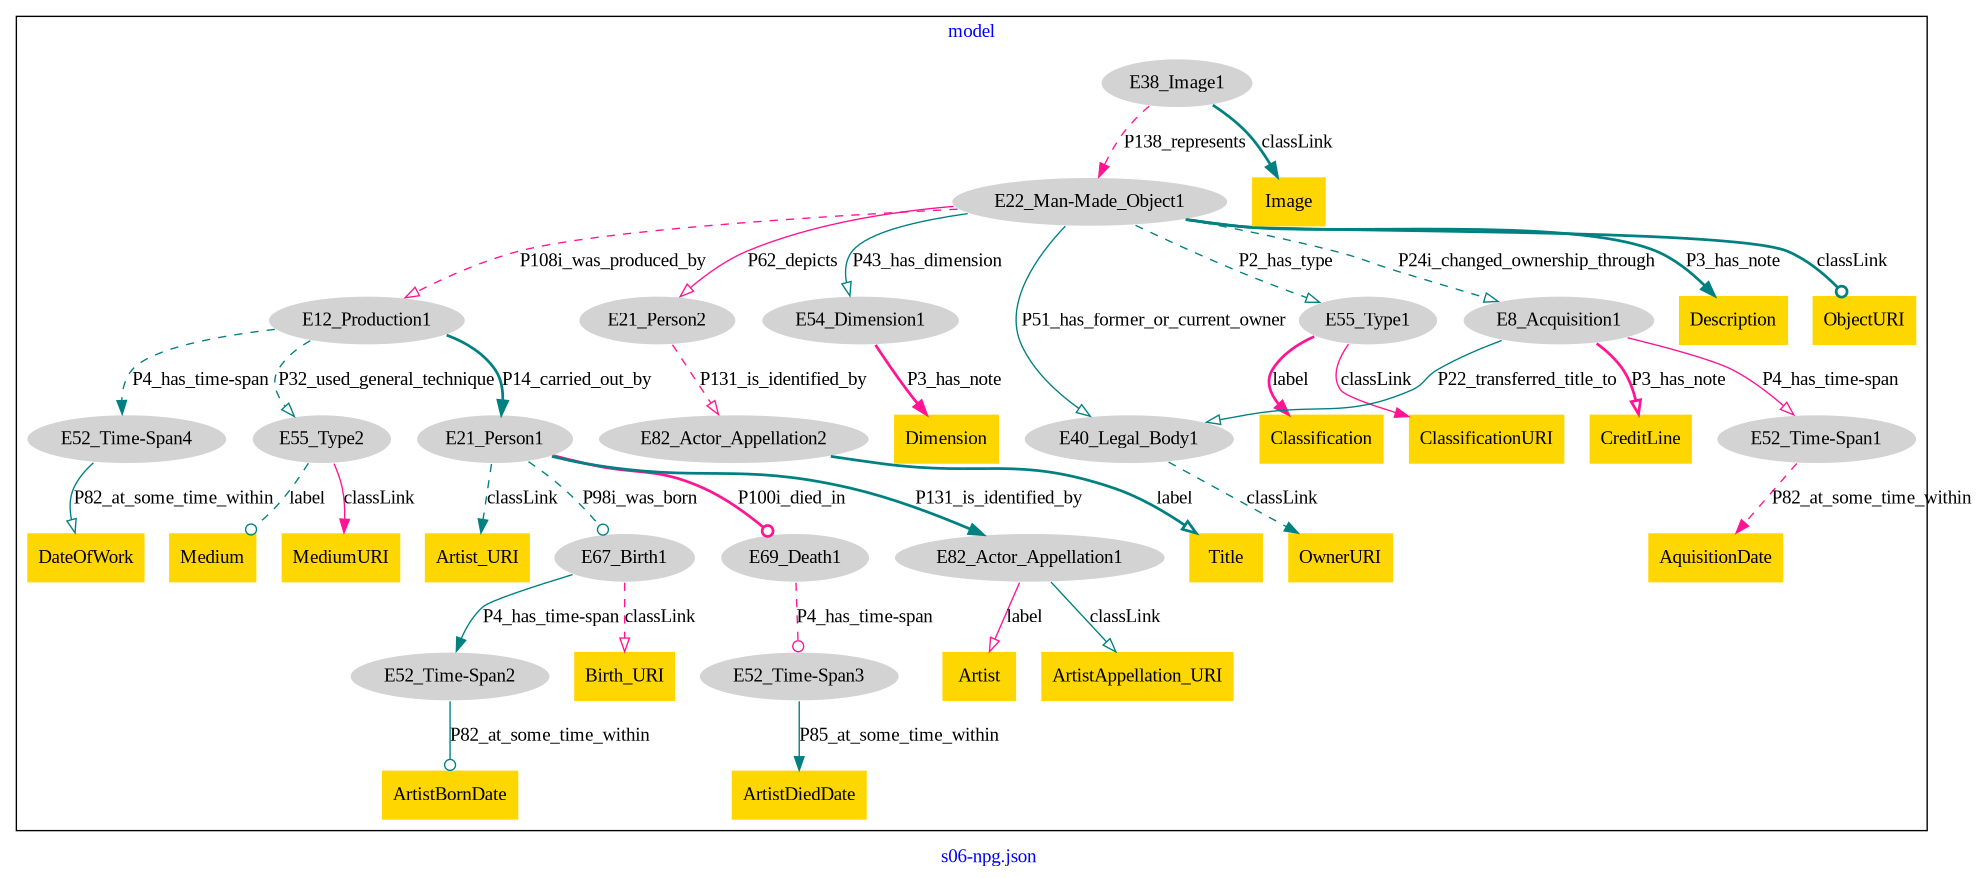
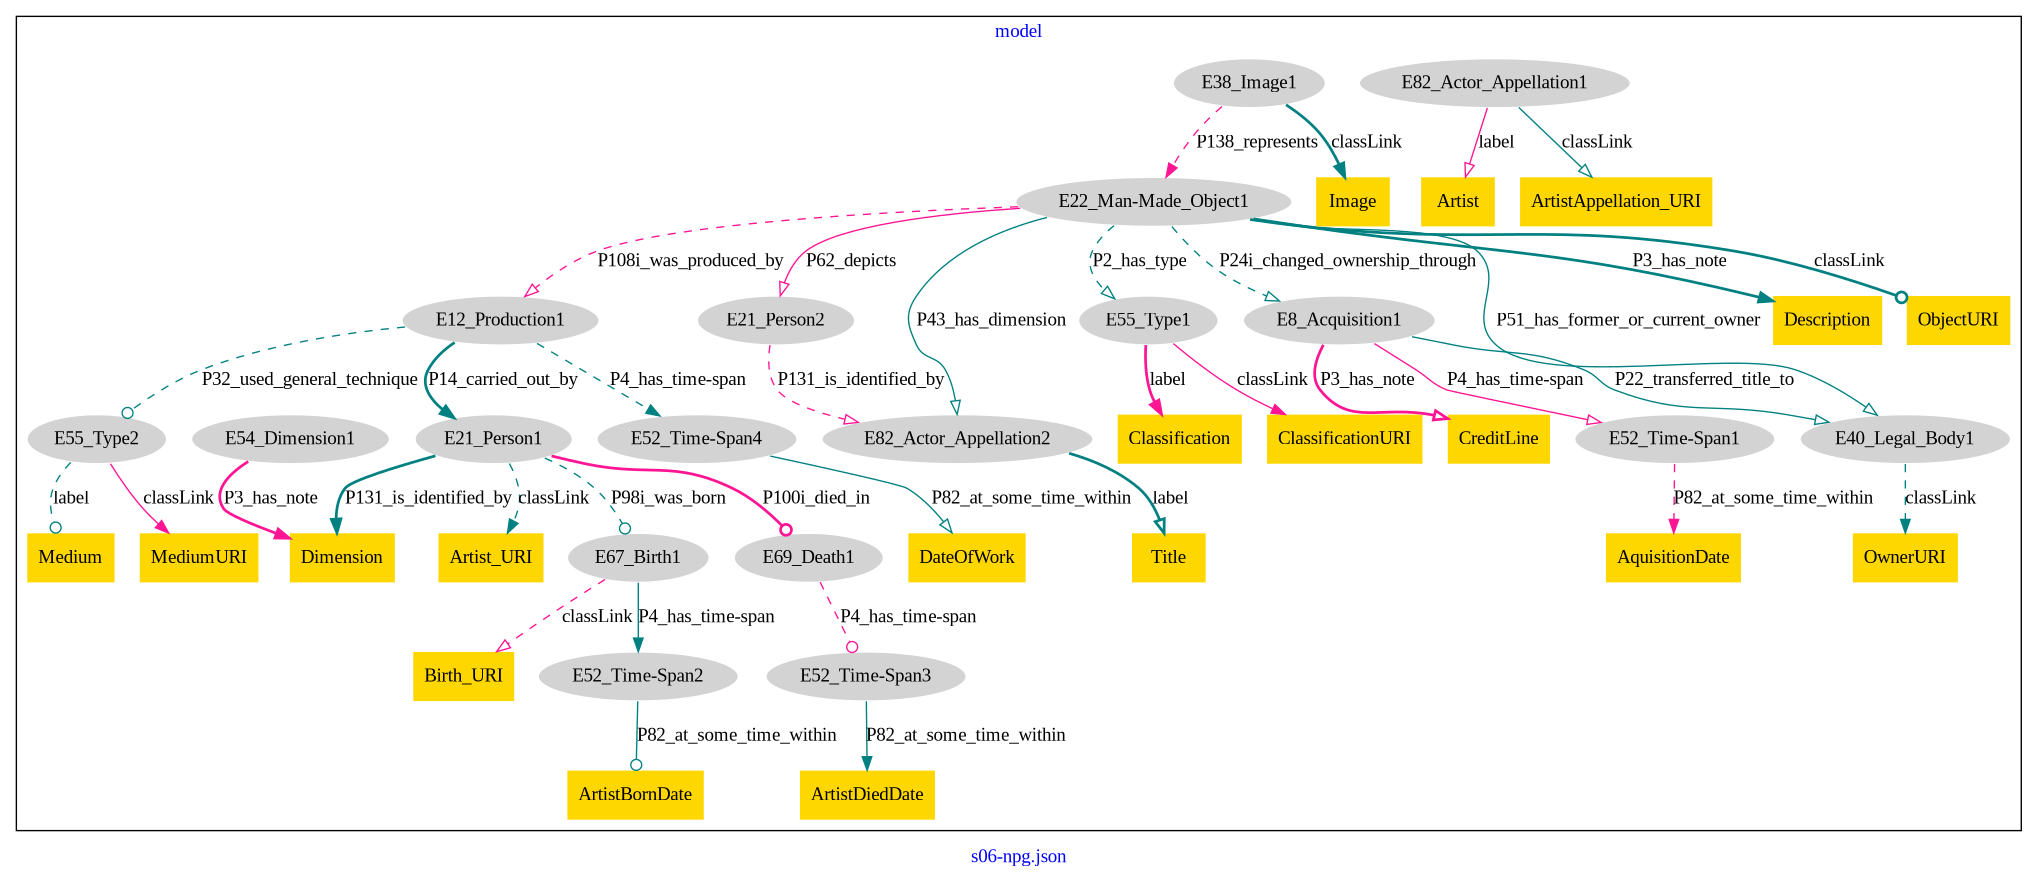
edge "E22_Man-Made_Object1" -> "E54_Dimension1": now "E22_Man-Made_Object1" -> "E82_Actor_Appellation2"
edge "E12_Production1" -> "E55_Type2": arrowhead onormal -> odot
edge "E21_Person1" -> "E82_Actor_Appellation1": now "E21_Person1" -> "Dimension"
edge "E52_Time-Span3" -> "ArtistDiedDate": label "P85_at_some_time_within" -> "P82_at_some_time_within"
